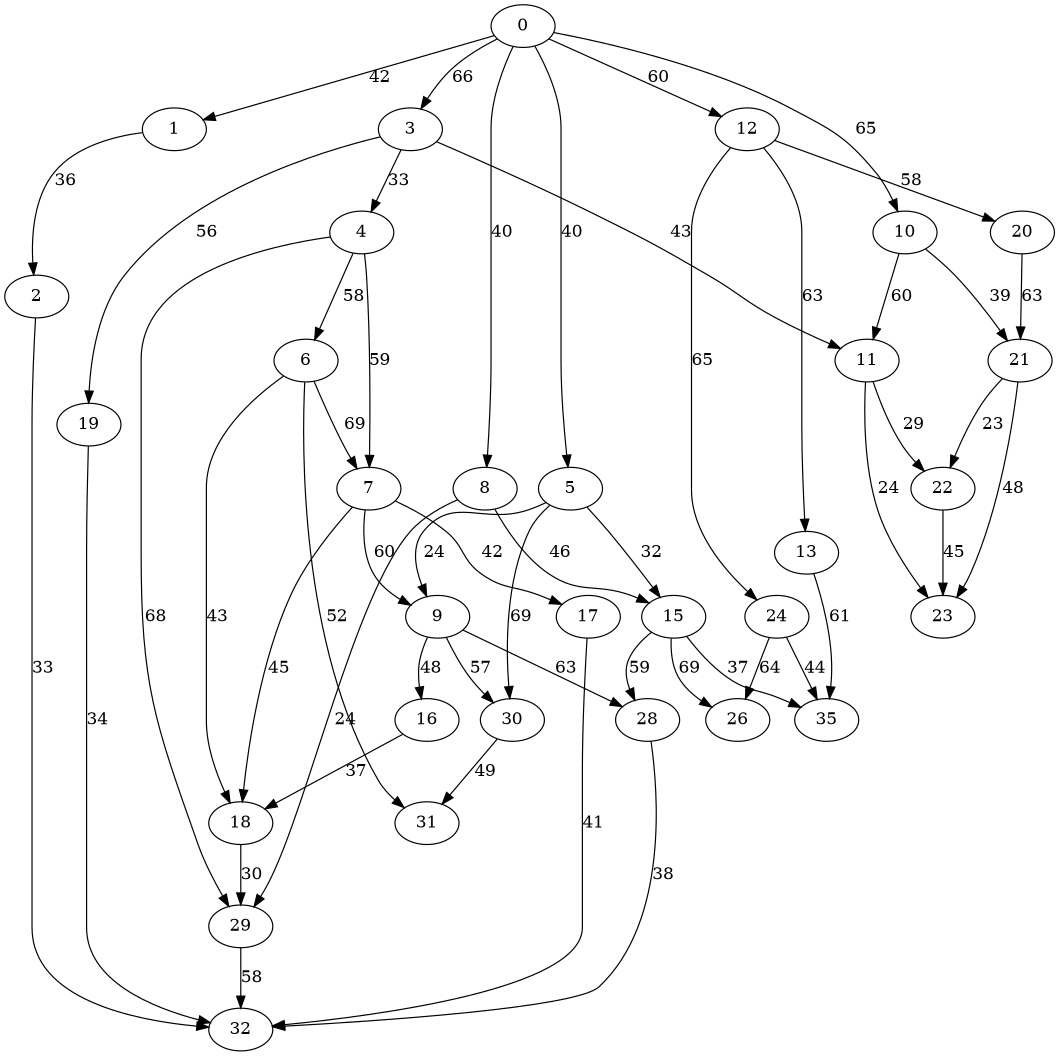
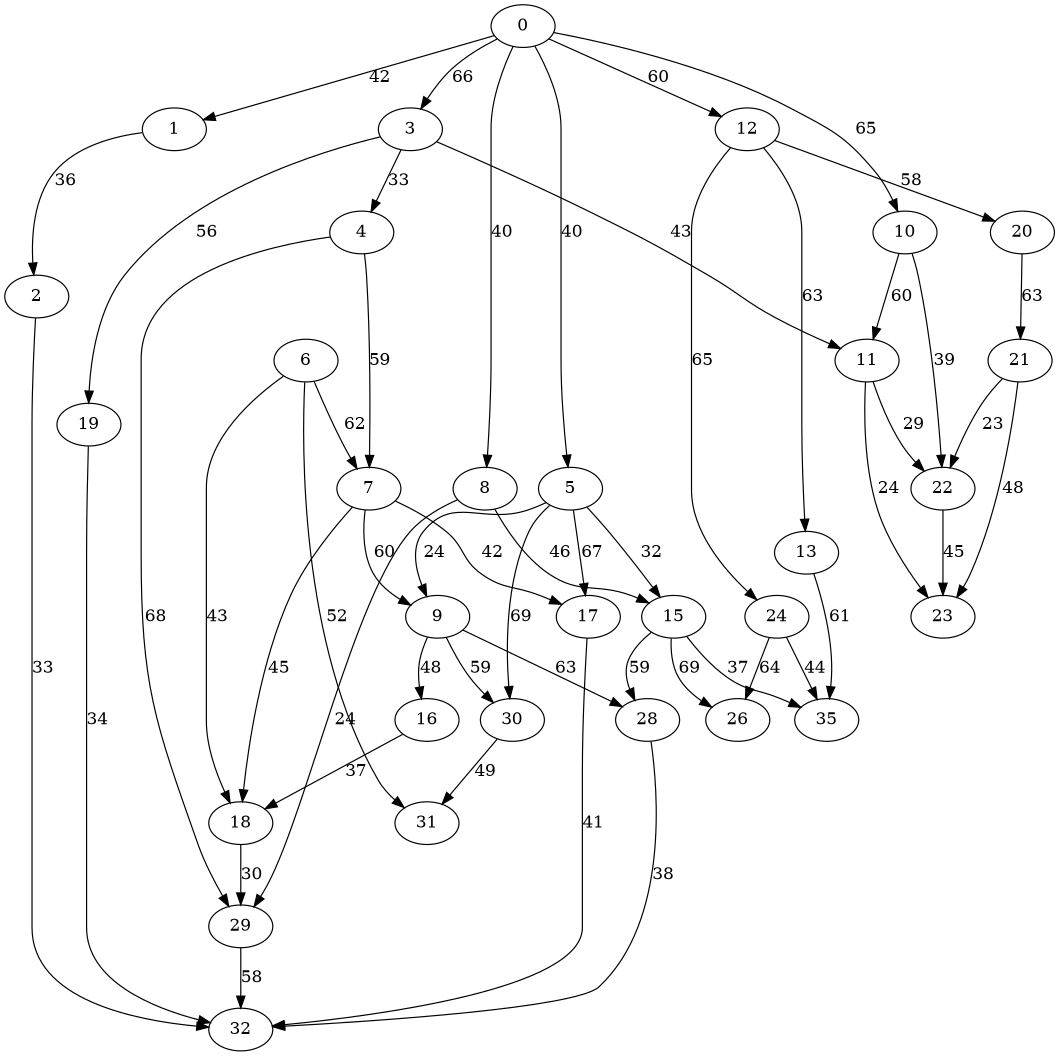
edge "10" -> "21": now "10" -> "22"
edge "4" -> "6": removed, label "58"
edge "6" -> "7": label "69" -> "62"
edge "5" -> "17": added, label "67"
edge "9" -> "30": label "57" -> "59"
